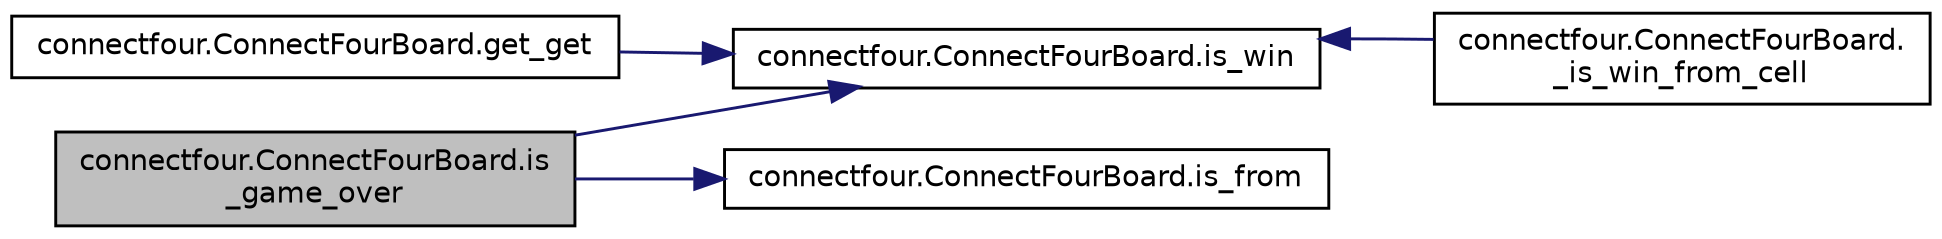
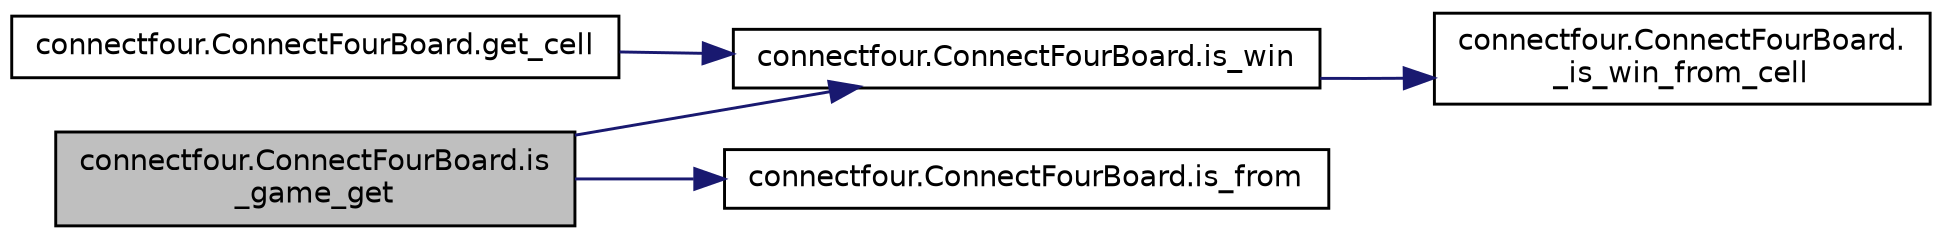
edge "connectfour.ConnectFourBoard. _is_win_from_cell" -> "connectfour.ConnectFourBoard.is_win": reversed
node "connectfour.ConnectFourBoard.get_get": label "connectfour.ConnectFourBoard.get_get" -> "connectfour.ConnectFourBoard.get_cell"
node "connectfour.ConnectFourBoard.is _game_over": label "connectfour.ConnectFourBoard.is _game_over" -> "connectfour.ConnectFourBoard.is _game_get"
